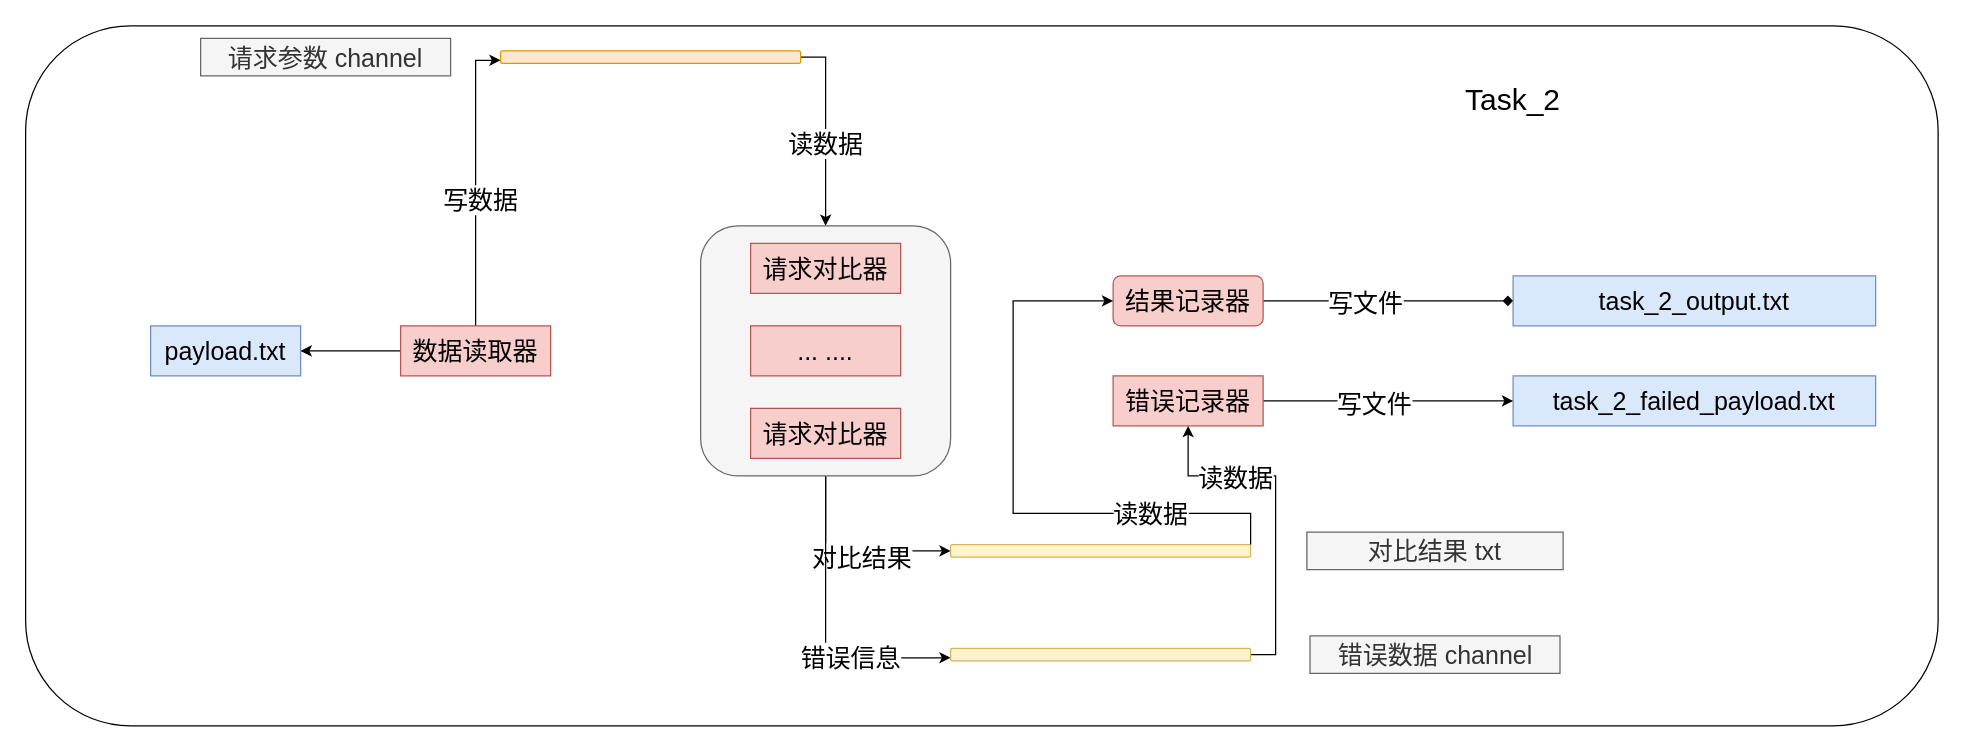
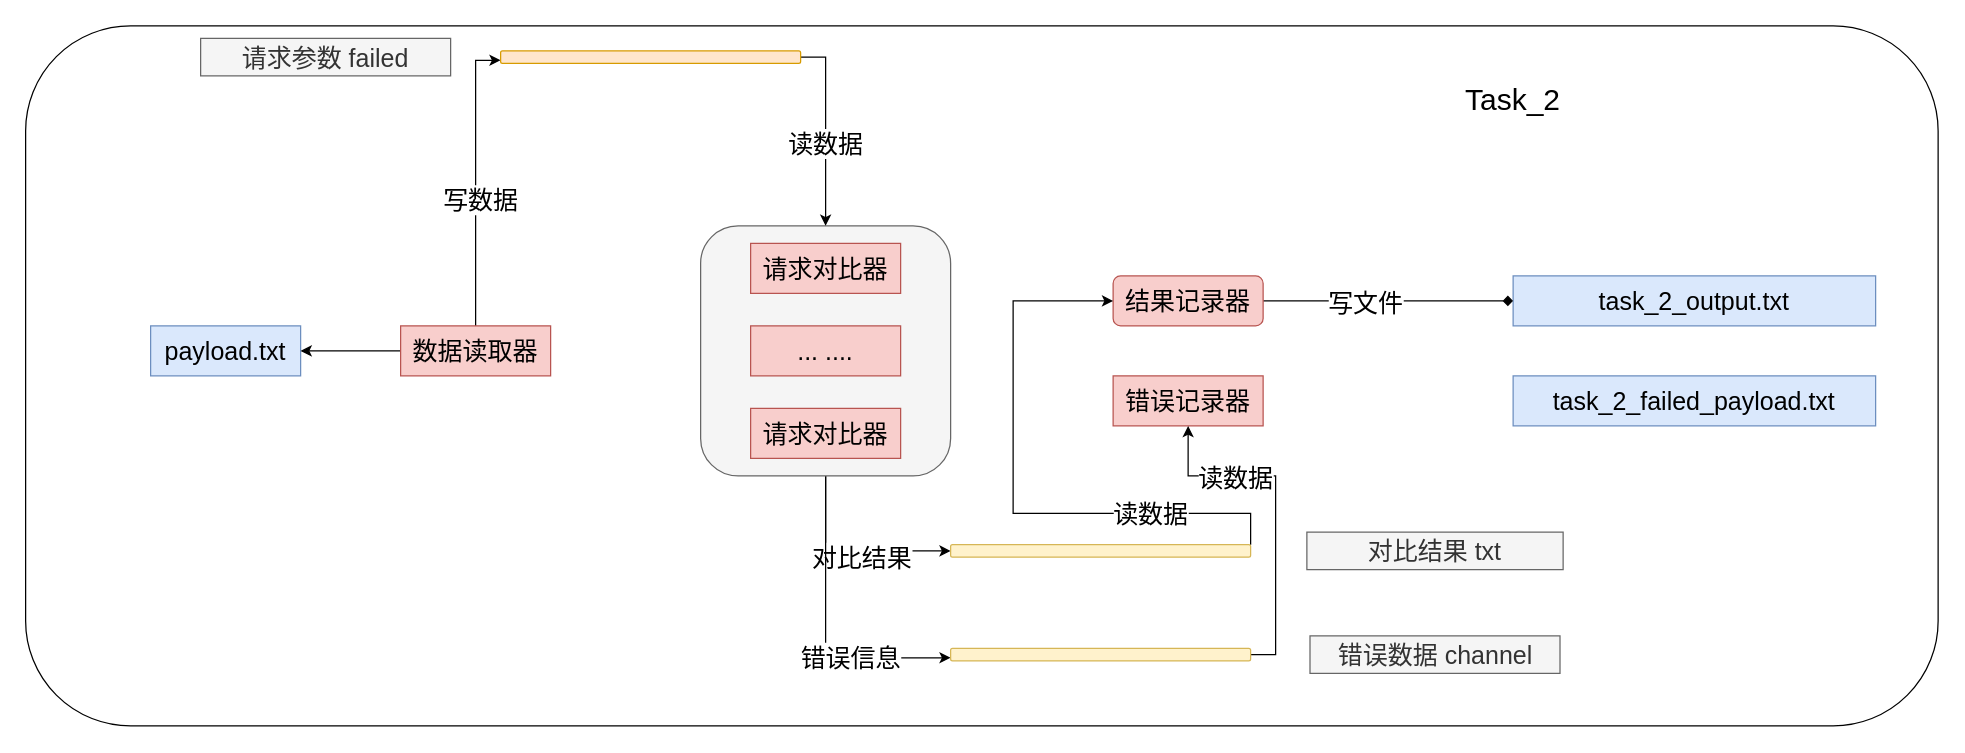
node "请求参数 channel": label "请求参数 channel" -> "请求参数 failed"
edge "错误记录器" -> "task_2_failed_payload.txt": removed, label "写文件"
